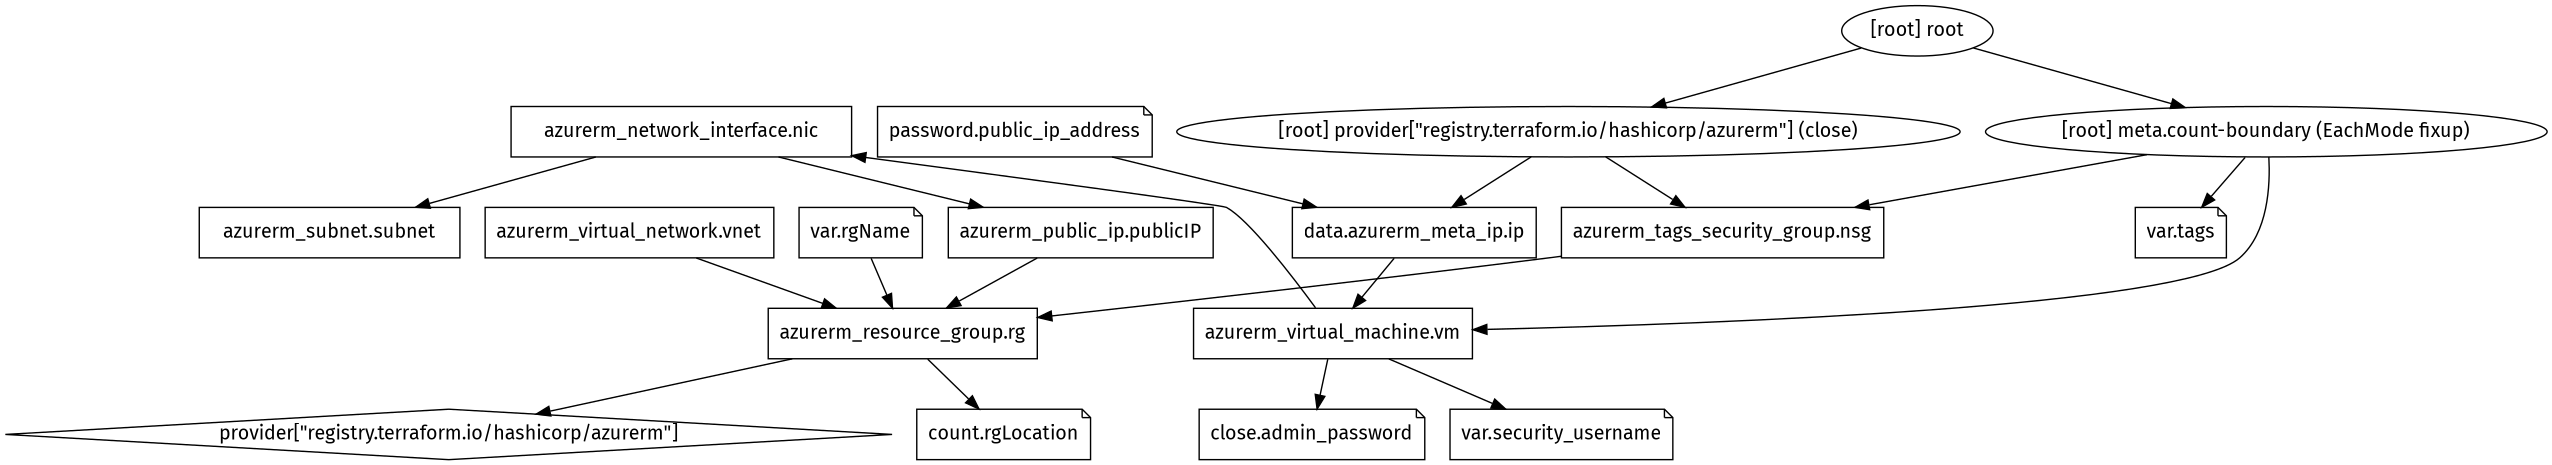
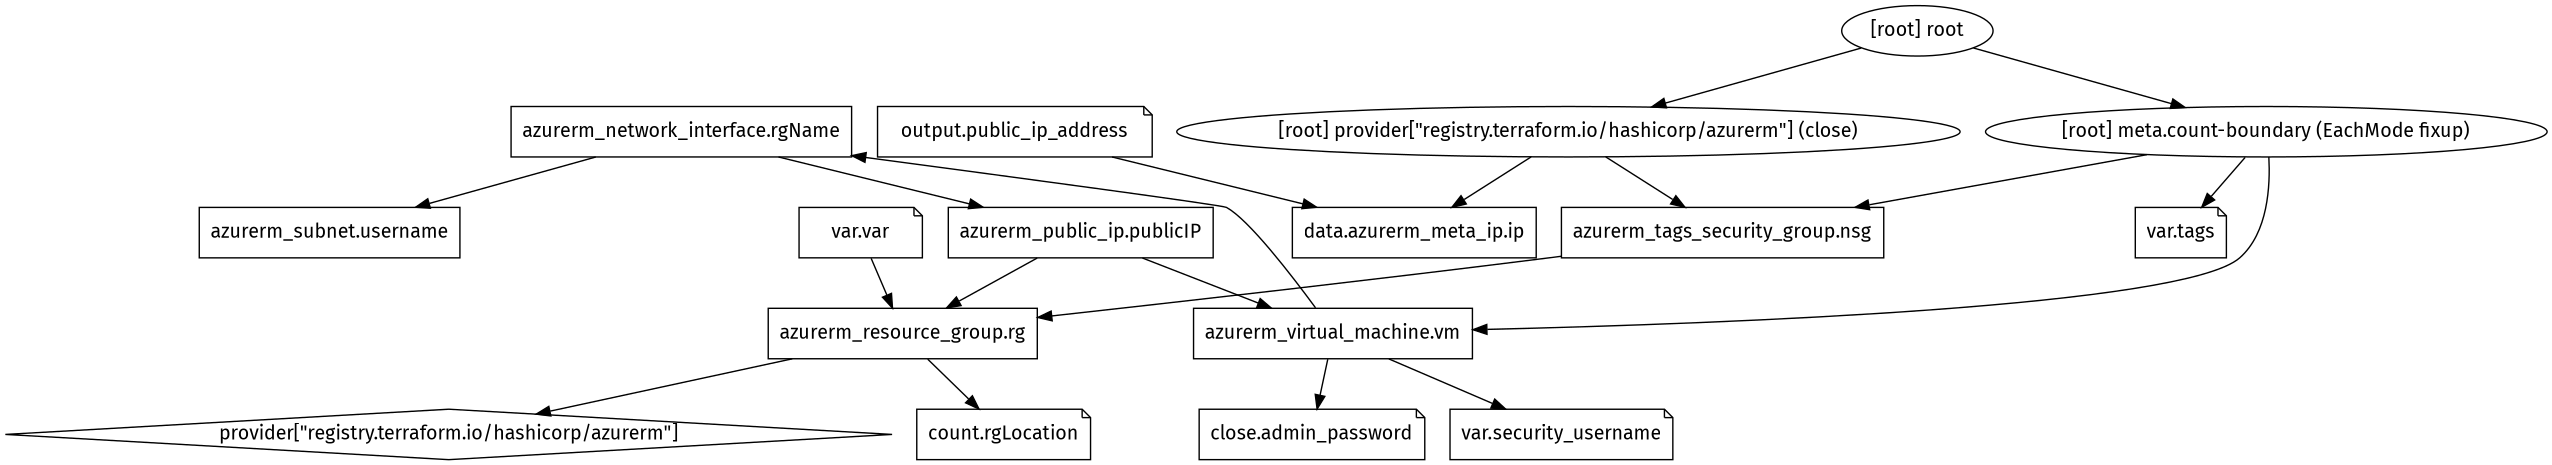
node "azurerm_network_interface.nic": label "azurerm_network_interface.nic" -> "azurerm_network_interface.rgName"
node "password.public_ip_address": label "password.public_ip_address" -> "output.public_ip_address"
node "azurerm_subnet.subnet": label "azurerm_subnet.subnet" -> "azurerm_subnet.username"
node "azurerm_virtual_network.vnet": removed
node "var.rgName": label "var.rgName" -> "var.var"
edge "data.azurerm_meta_ip.ip" -> "azurerm_virtual_machine.vm": now "azurerm_public_ip.publicIP" -> "azurerm_virtual_machine.vm"
